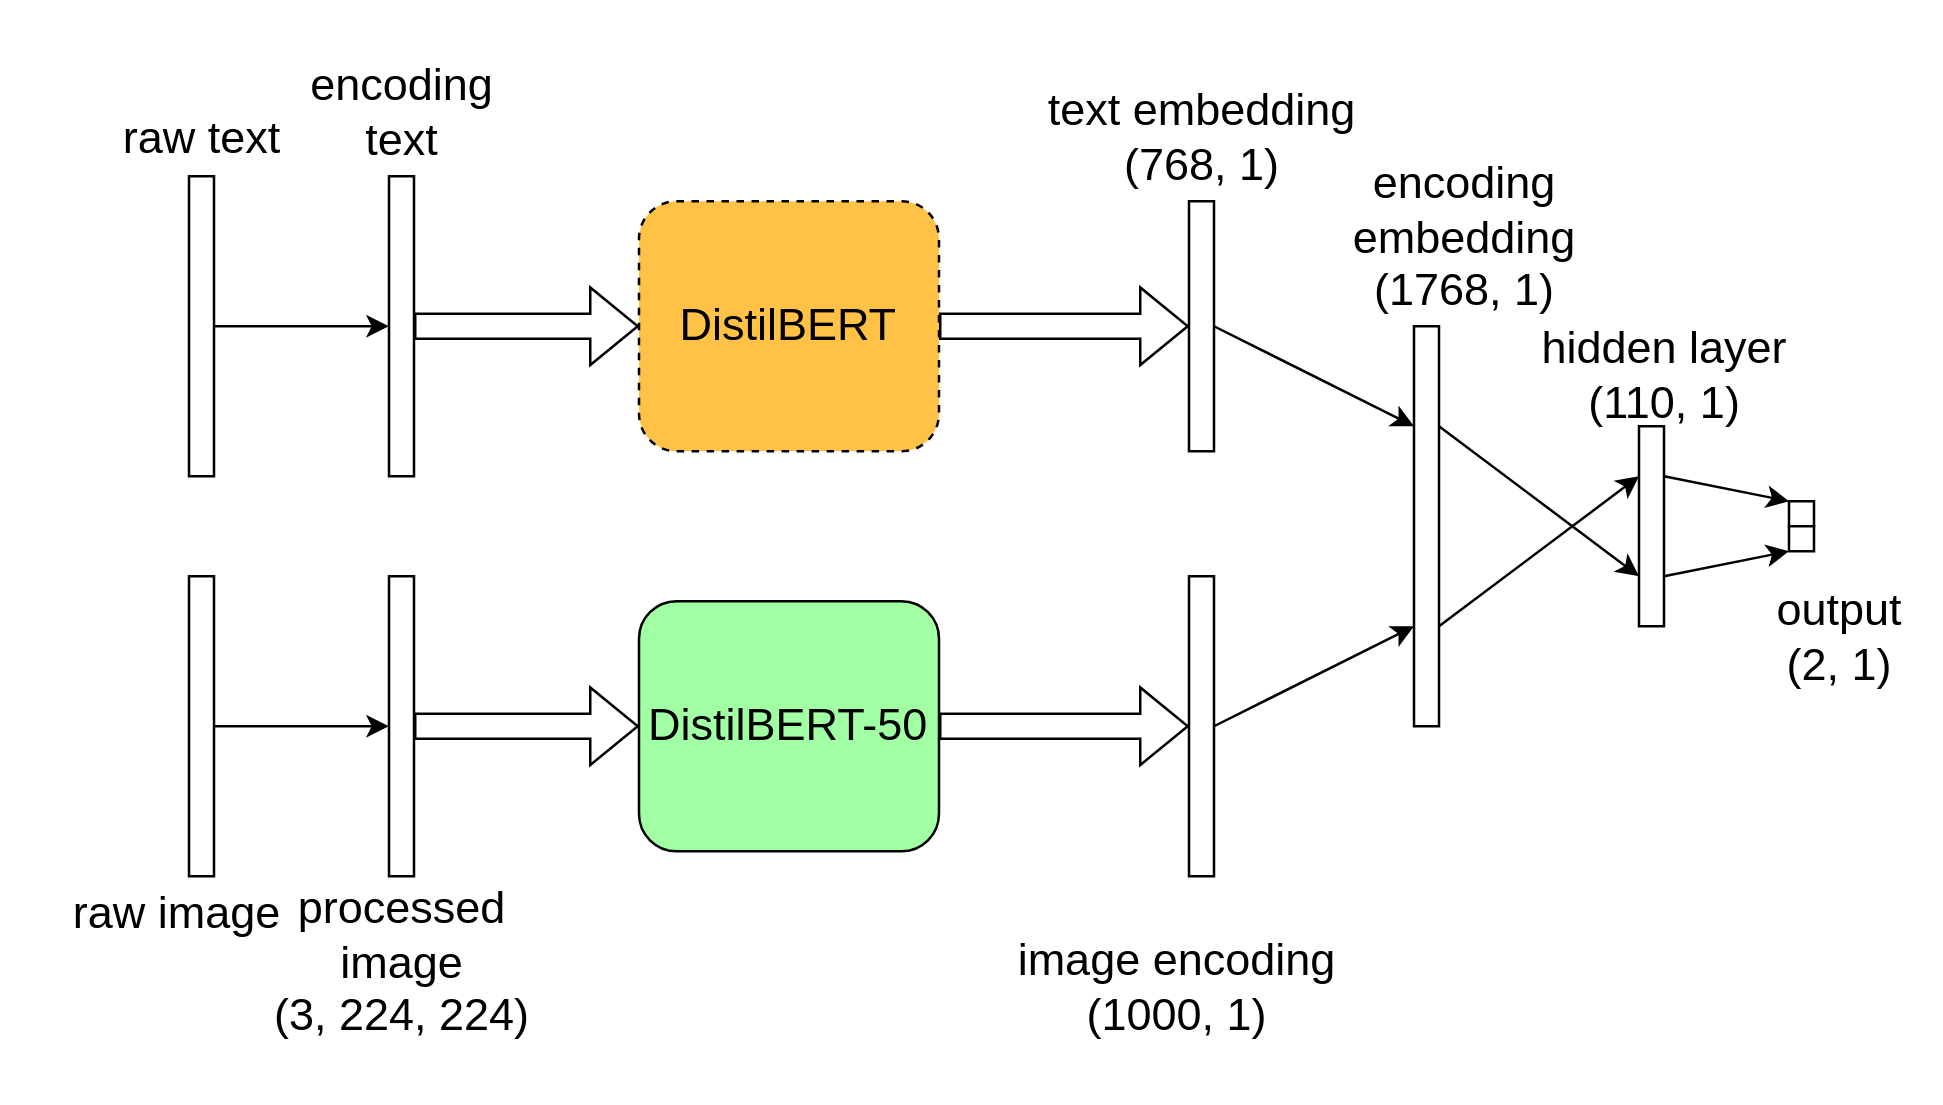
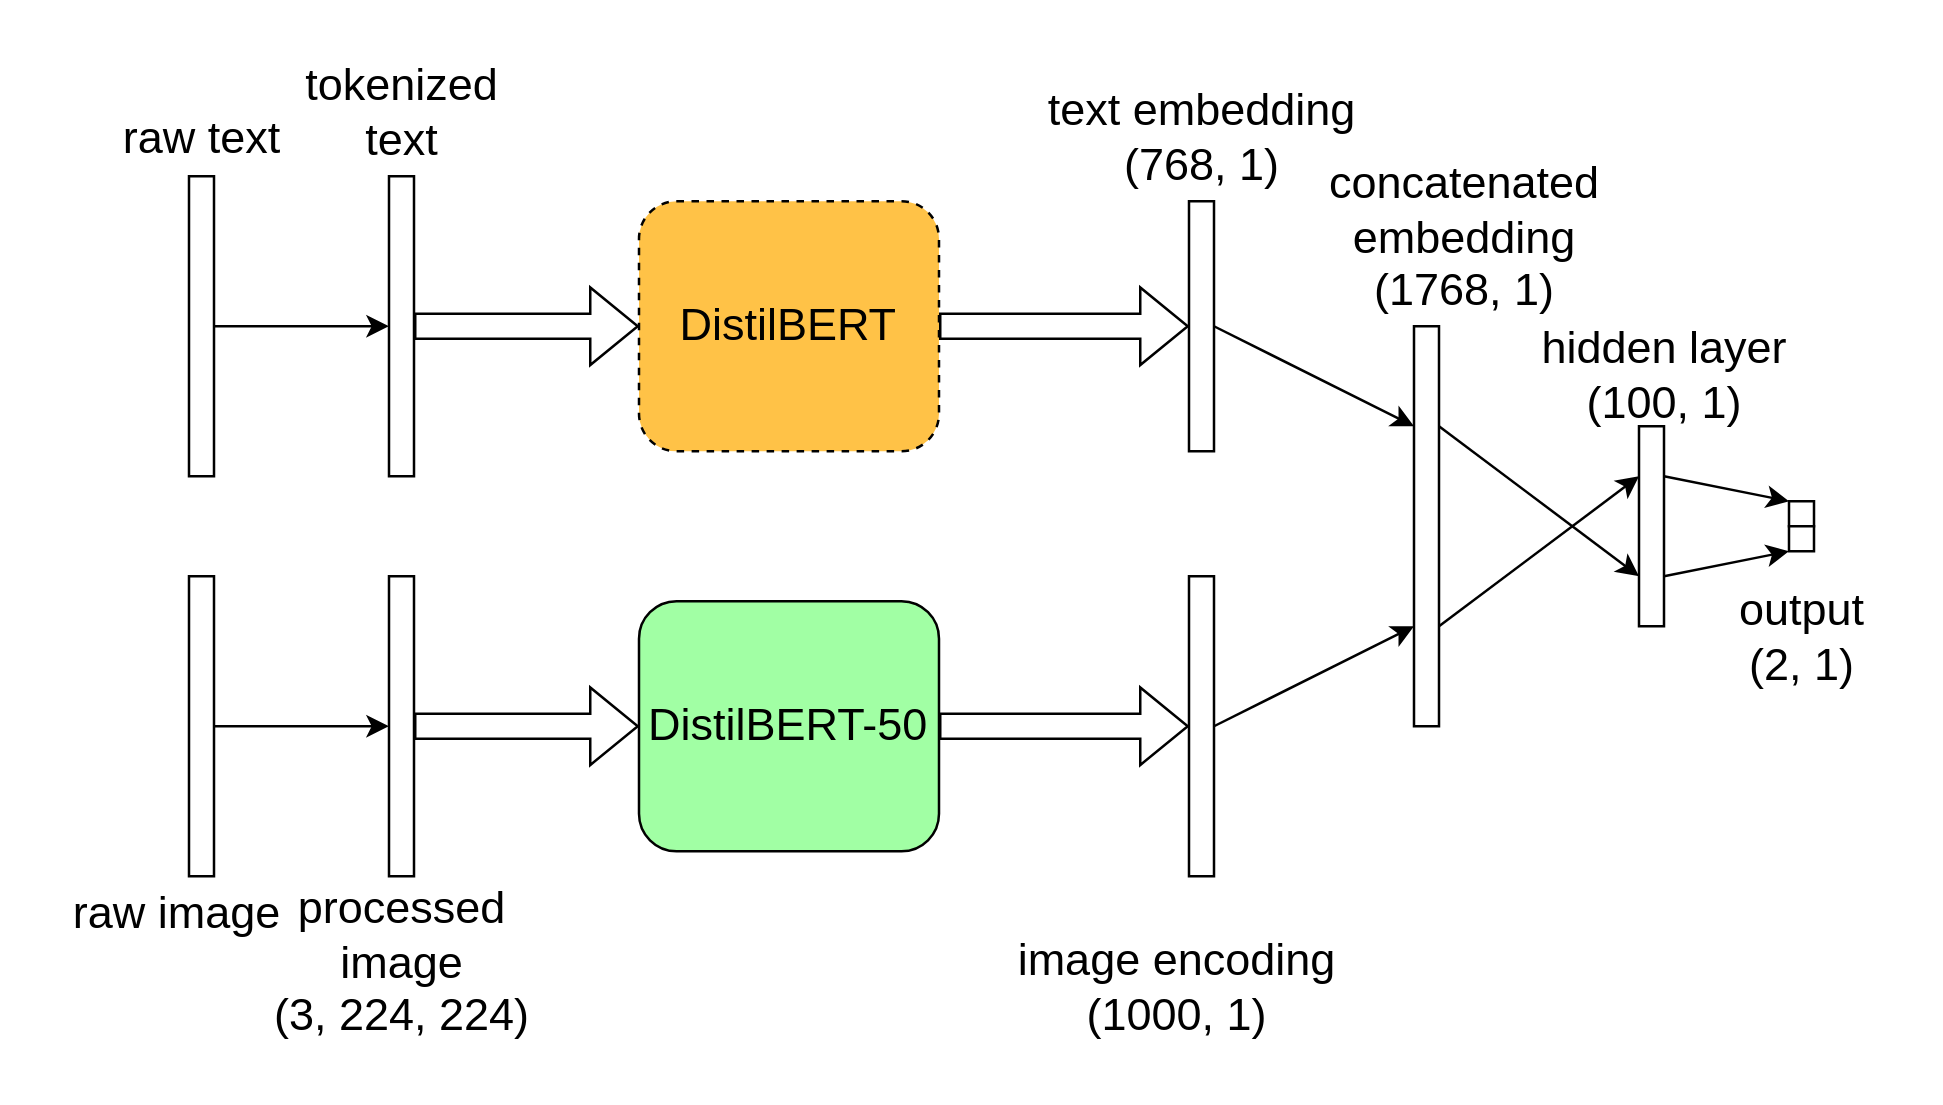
node "encoding text": label "encoding text" -> "tokenized text"
node "encoding embedding (1768, 1)": label "encoding embedding (1768, 1)" -> "concatenated embedding (1768, 1)"
node "hidden layer (110, 1)": label "hidden layer (110, 1)" -> "hidden layer (100, 1)"
node "output (2, 1)": moved (1839, 639) -> (1801, 639)
